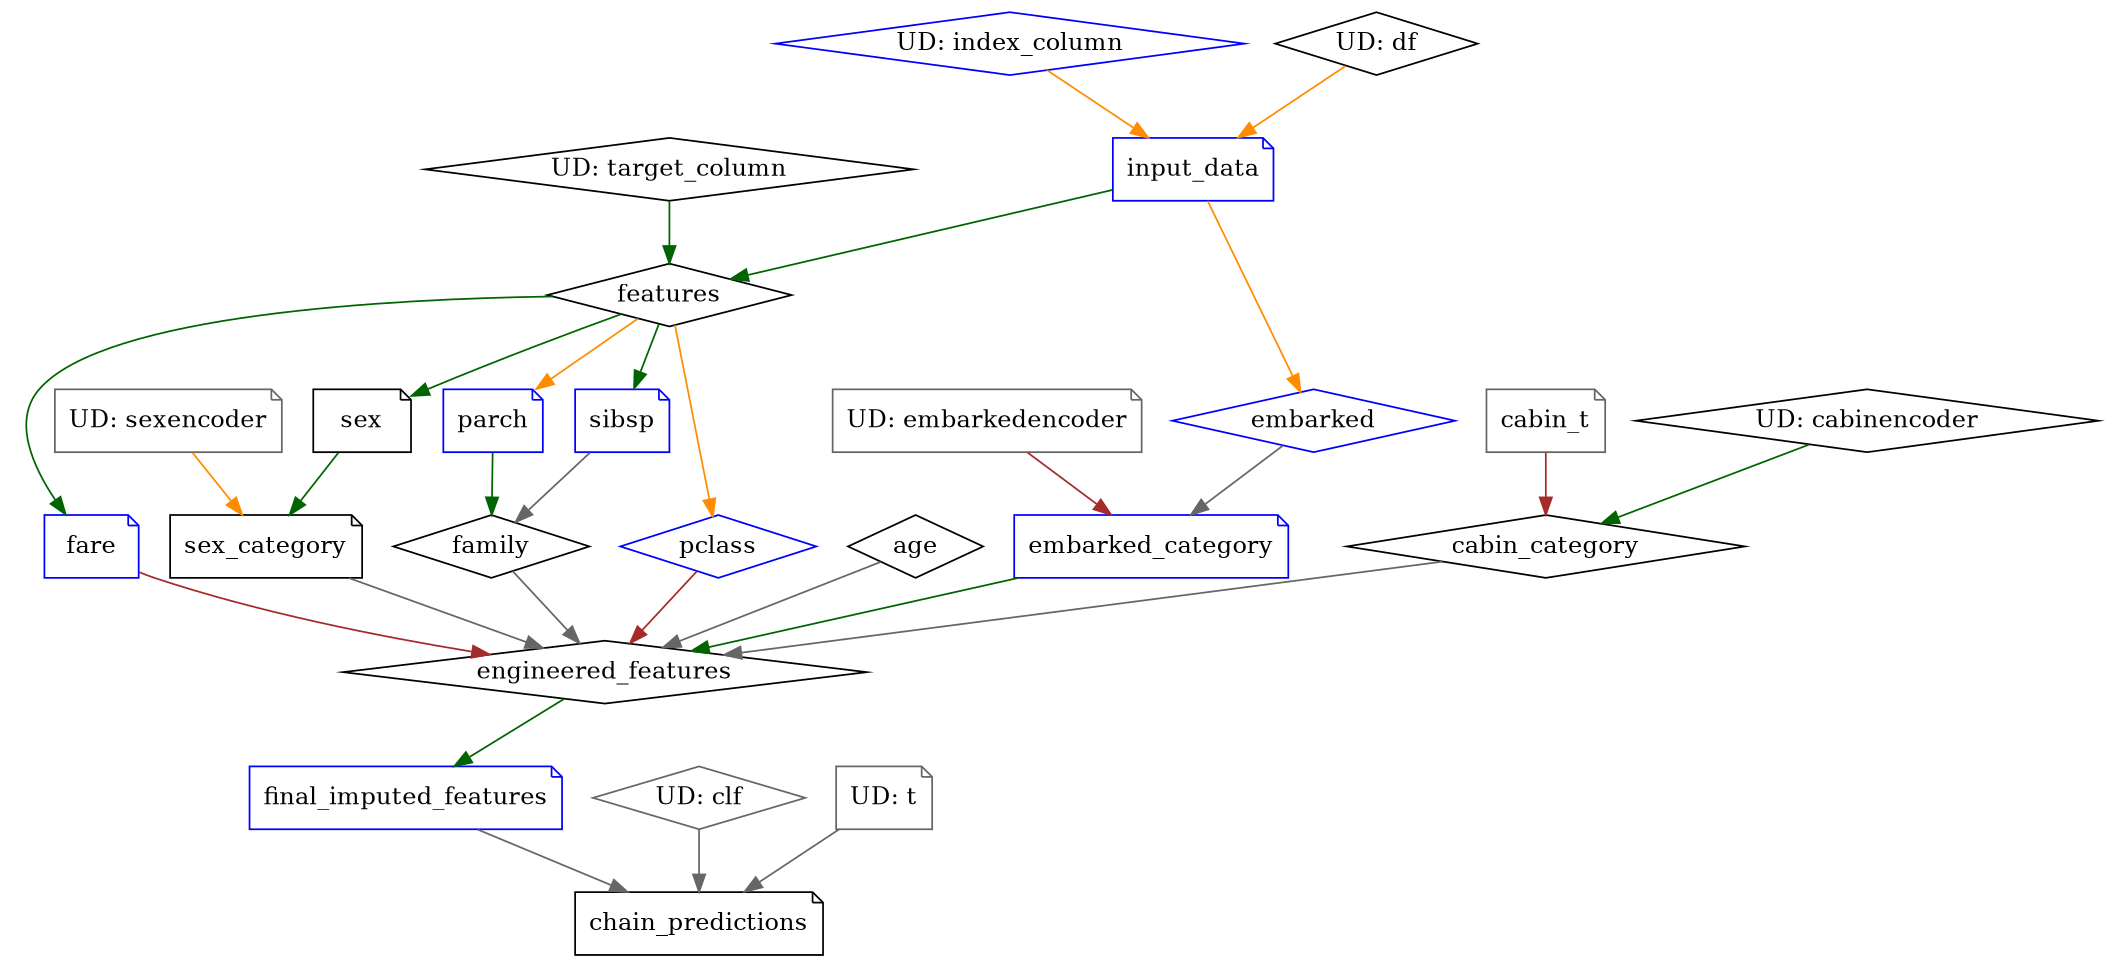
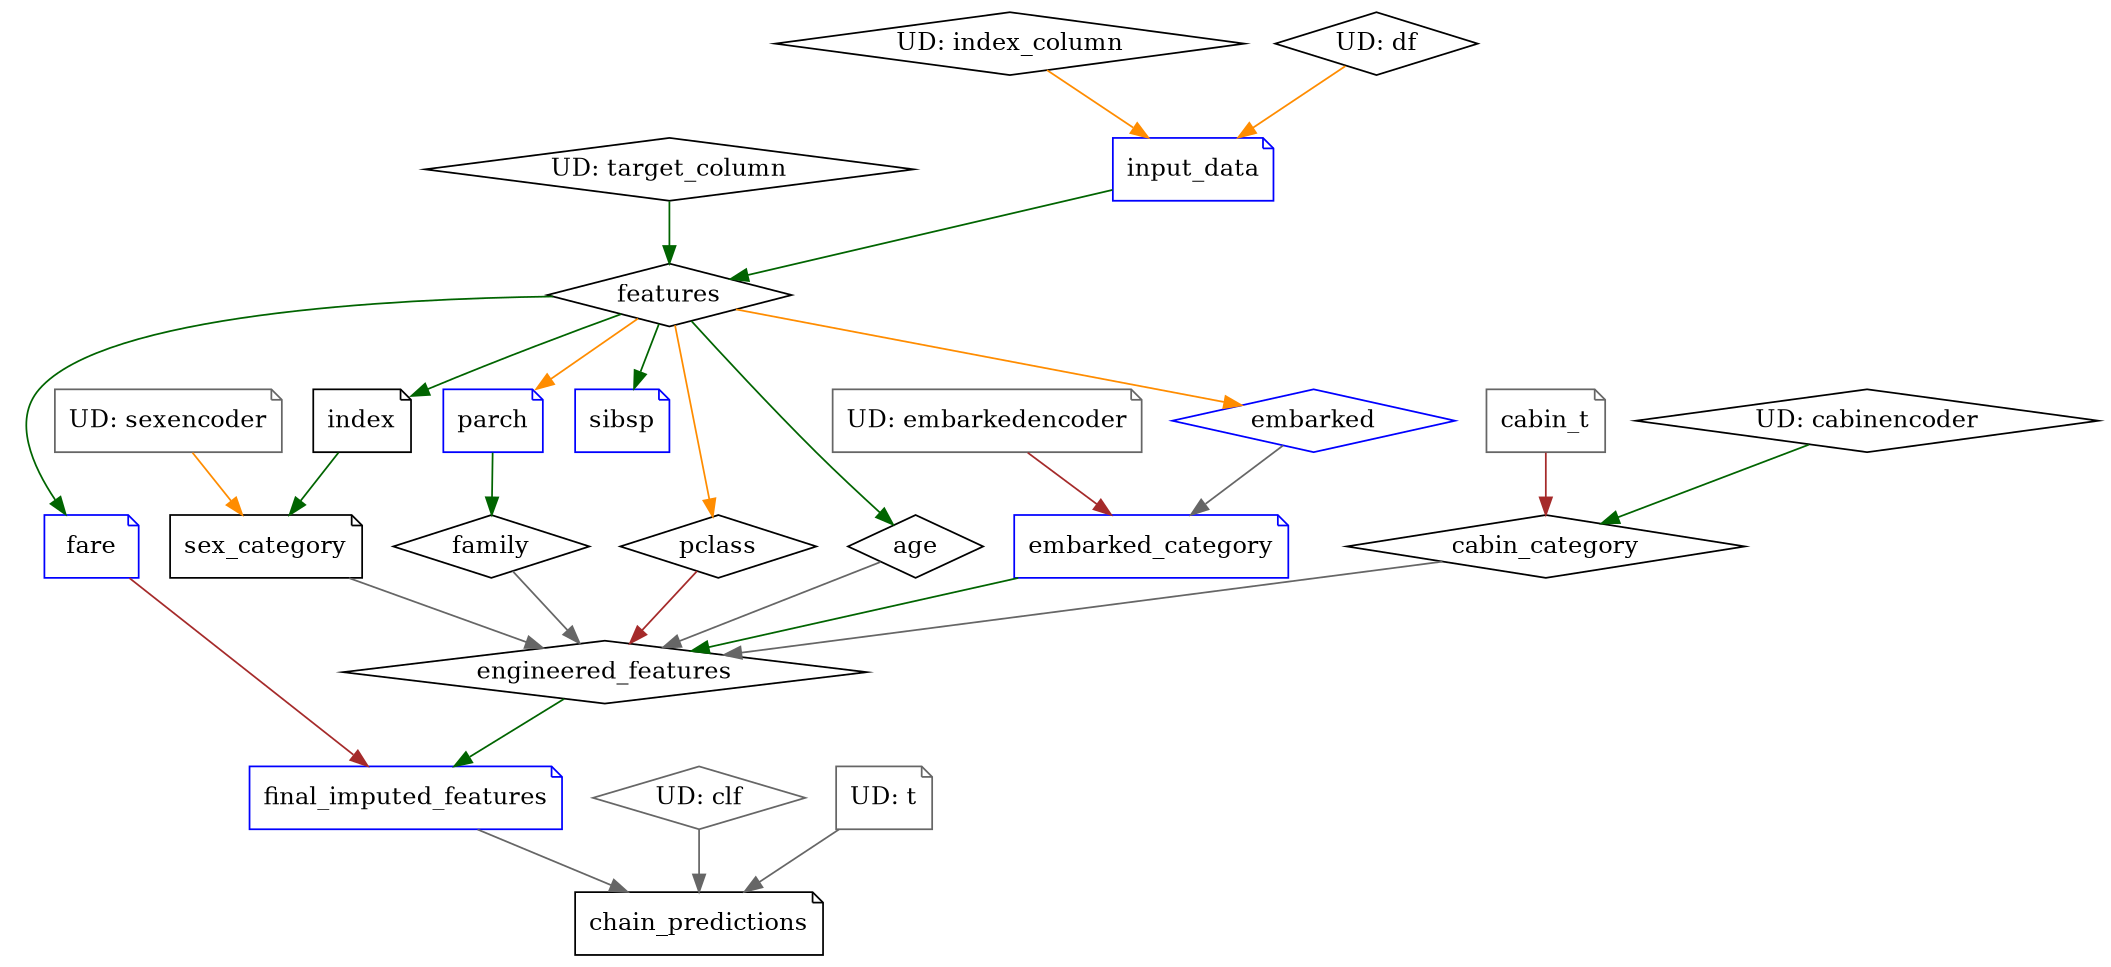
node "UD: index_column": color blue -> black
edge "input_data" -> "embarked": now "features" -> "embarked"
edge "features" -> "age": added
node "sex": label "sex" -> "index"
edge "sibsp" -> "family": removed
node "pclass": color blue -> black
edge "fare" -> "engineered_features": now "fare" -> "final_imputed_features"
